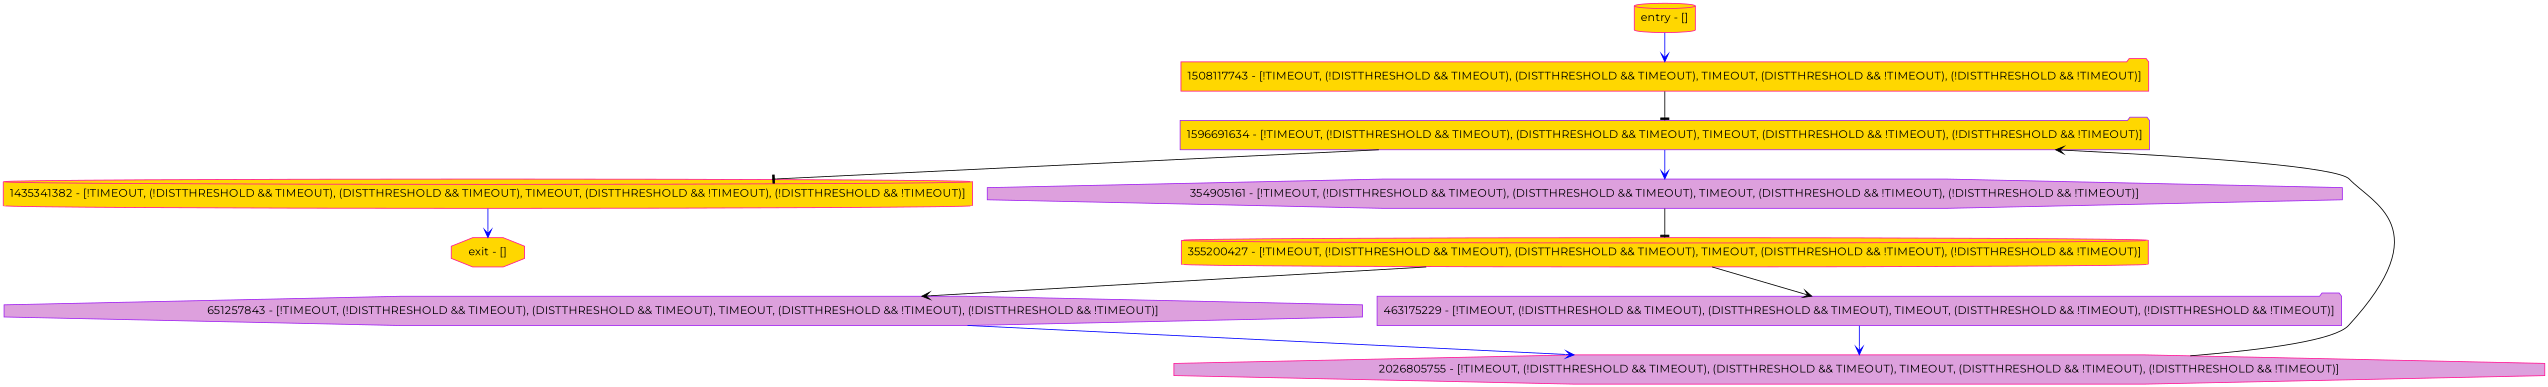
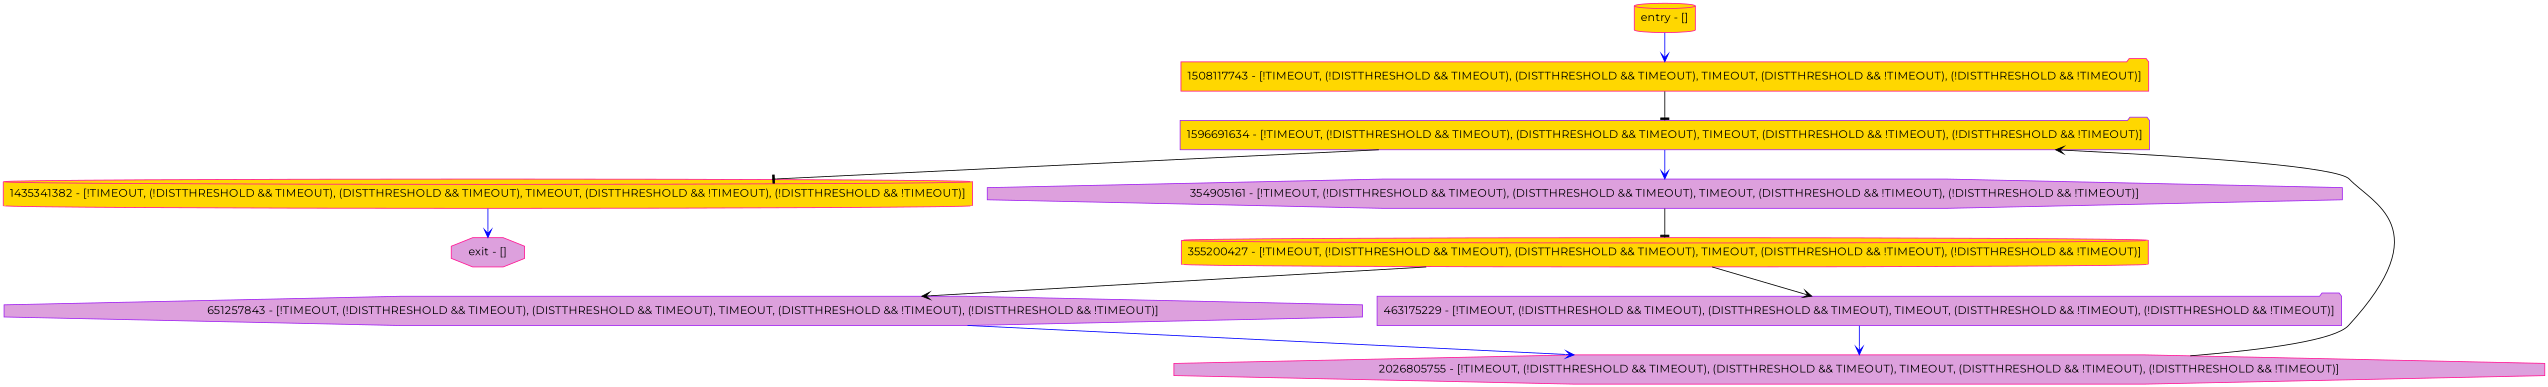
node "exit - []": fillcolor gold -> plum
